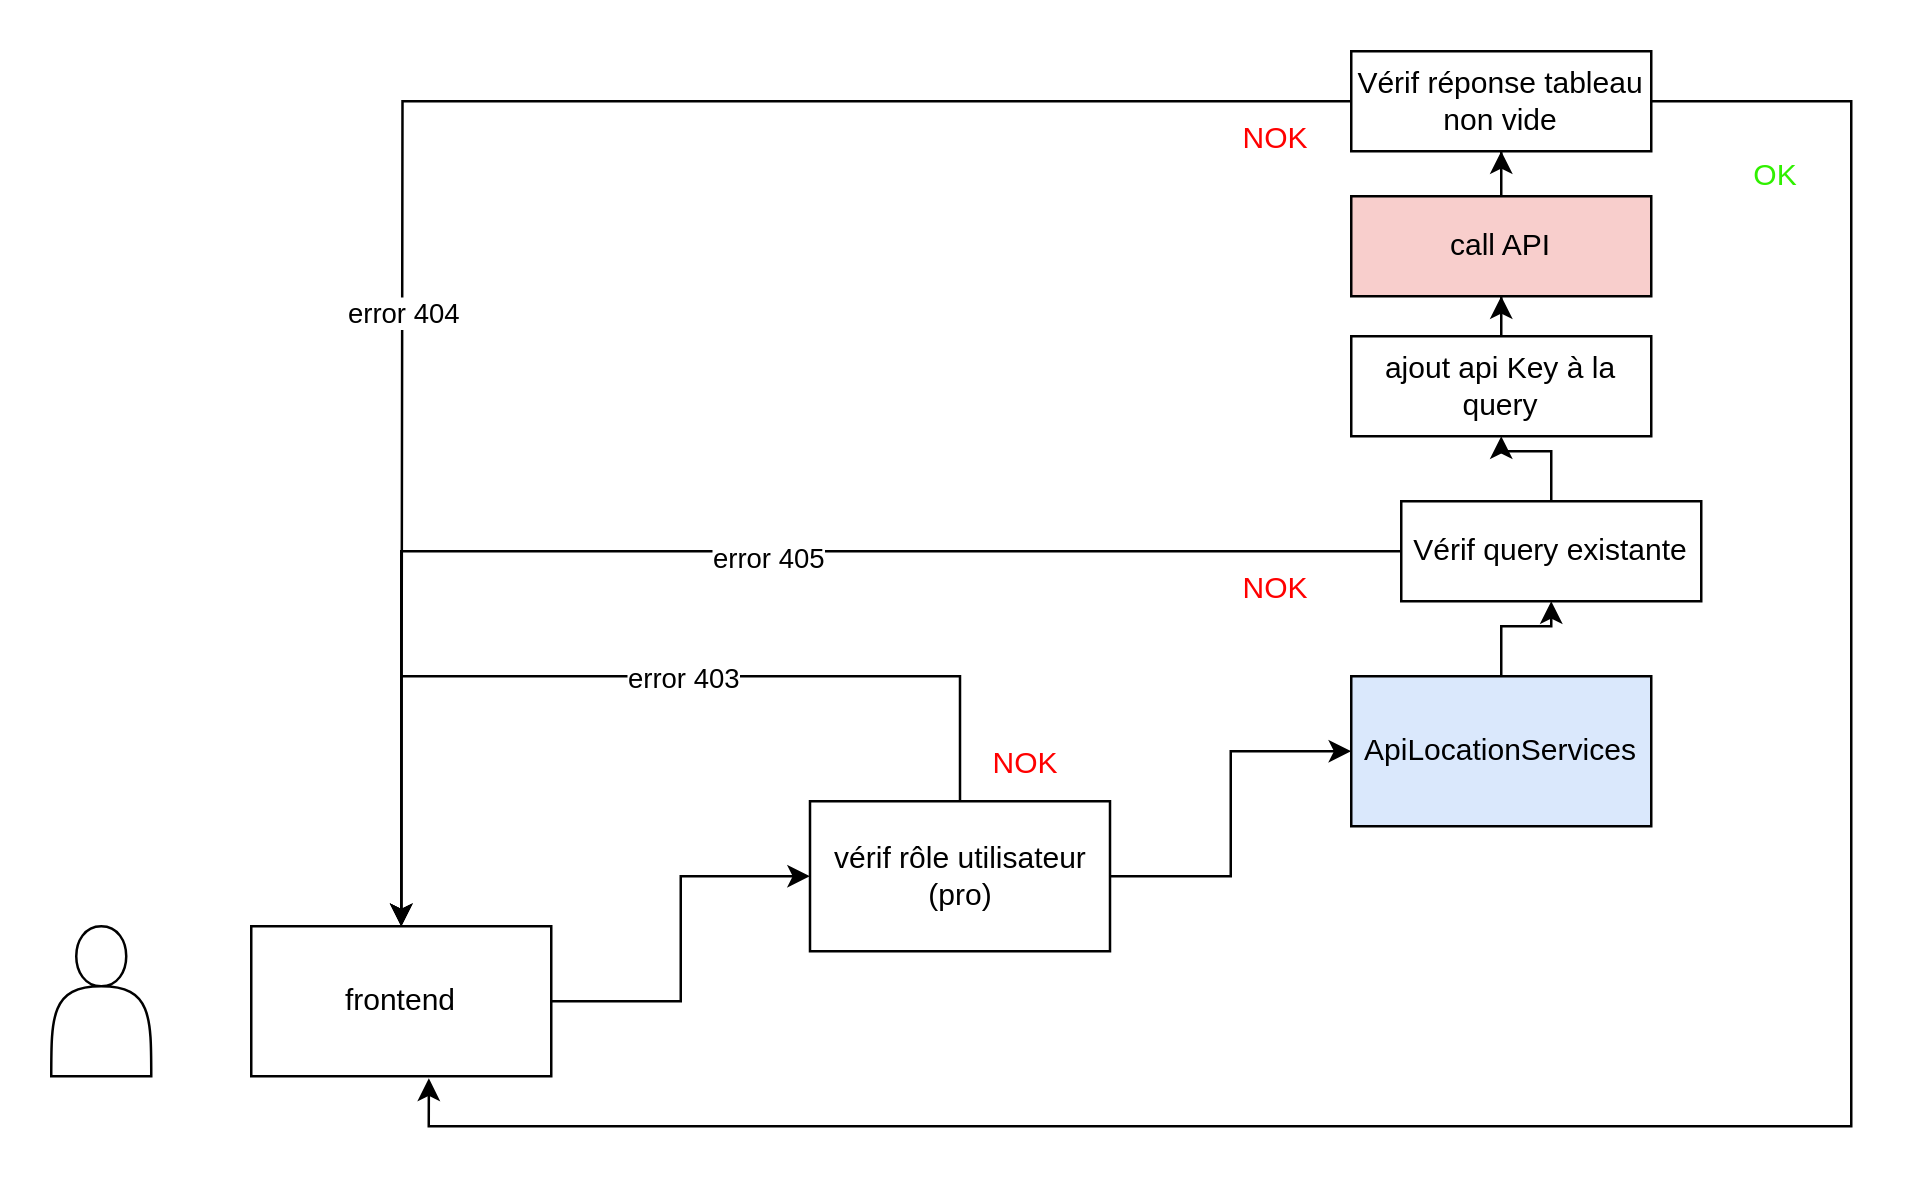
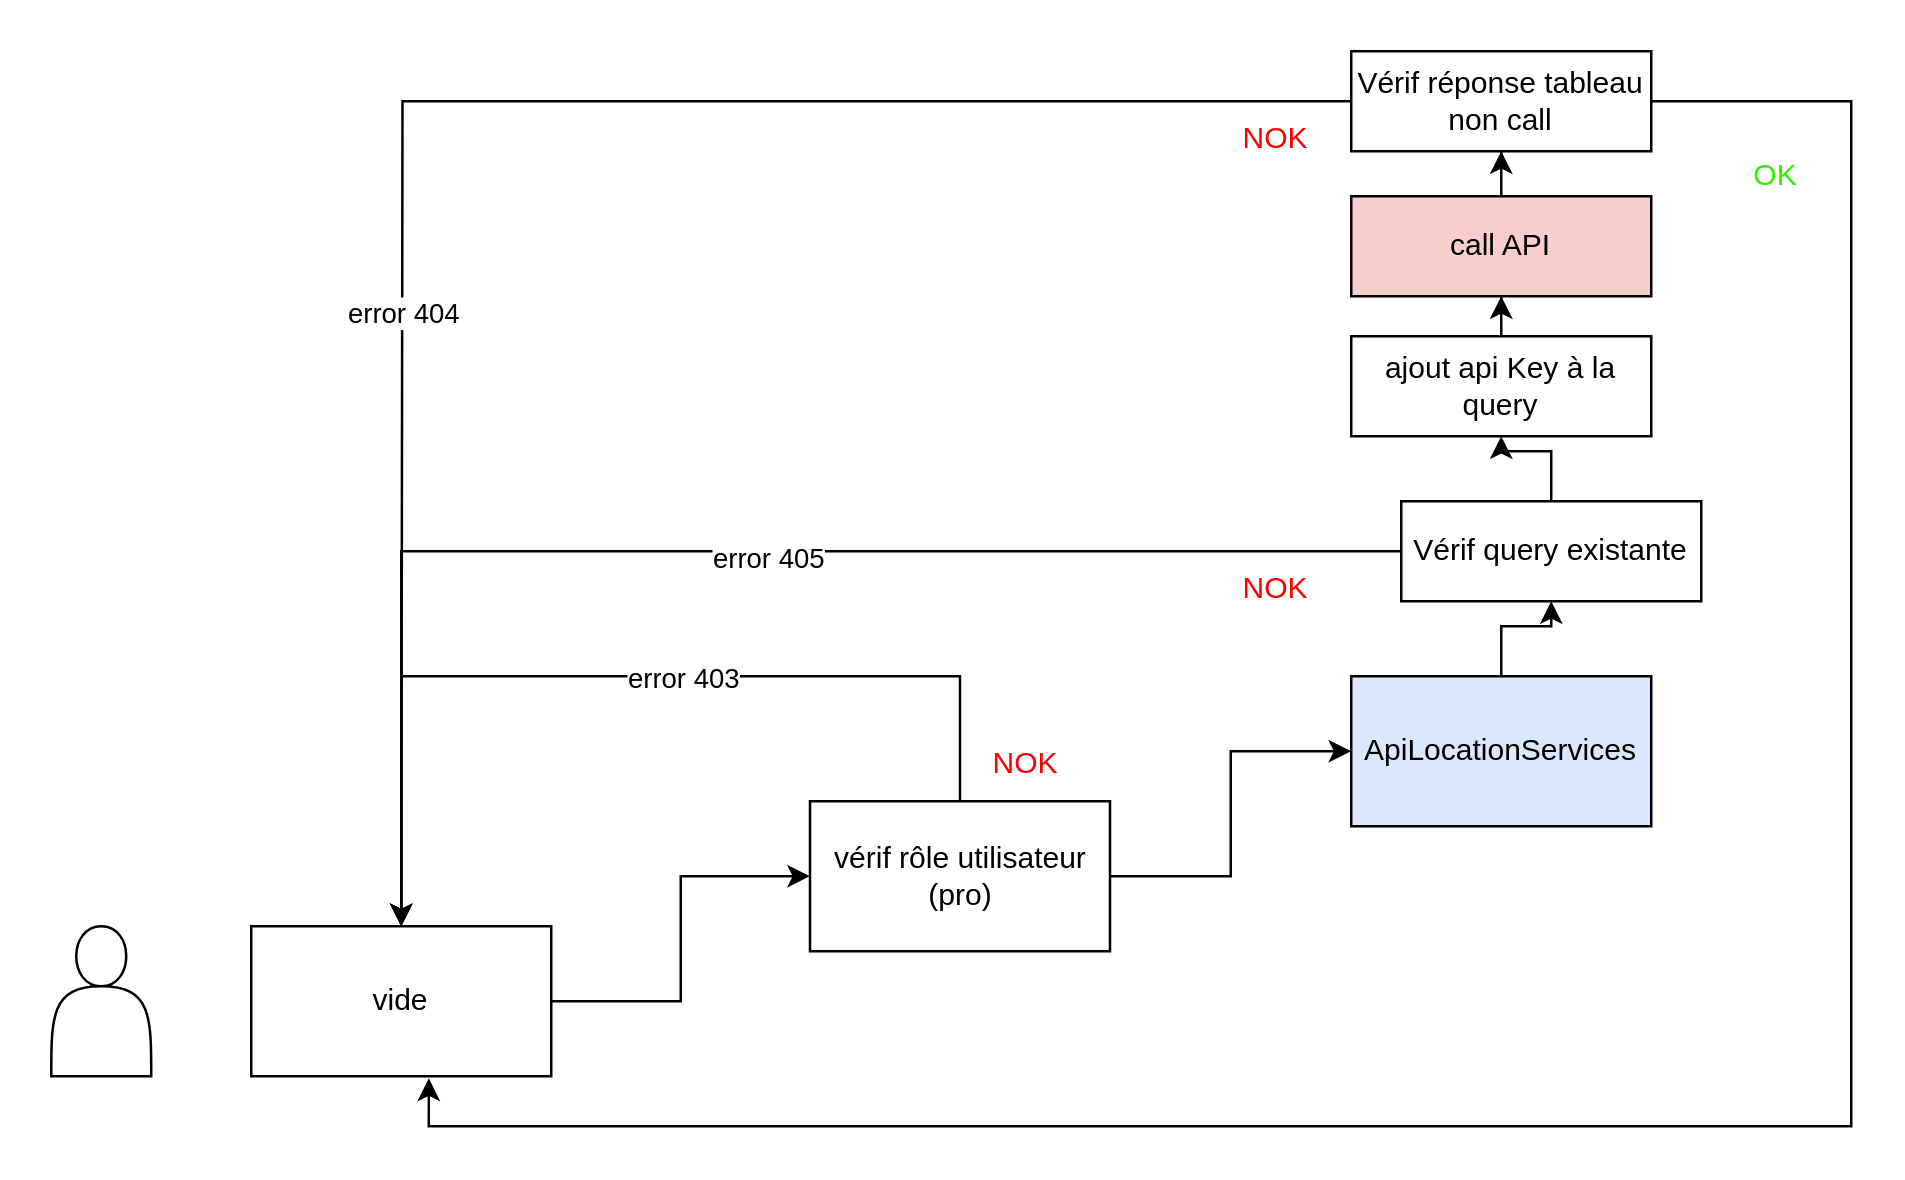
node "Vérif réponse tableau non vide": label "Vérif réponse tableau non vide" -> "Vérif réponse tableau non call"
node "frontend": label "frontend" -> "vide"
